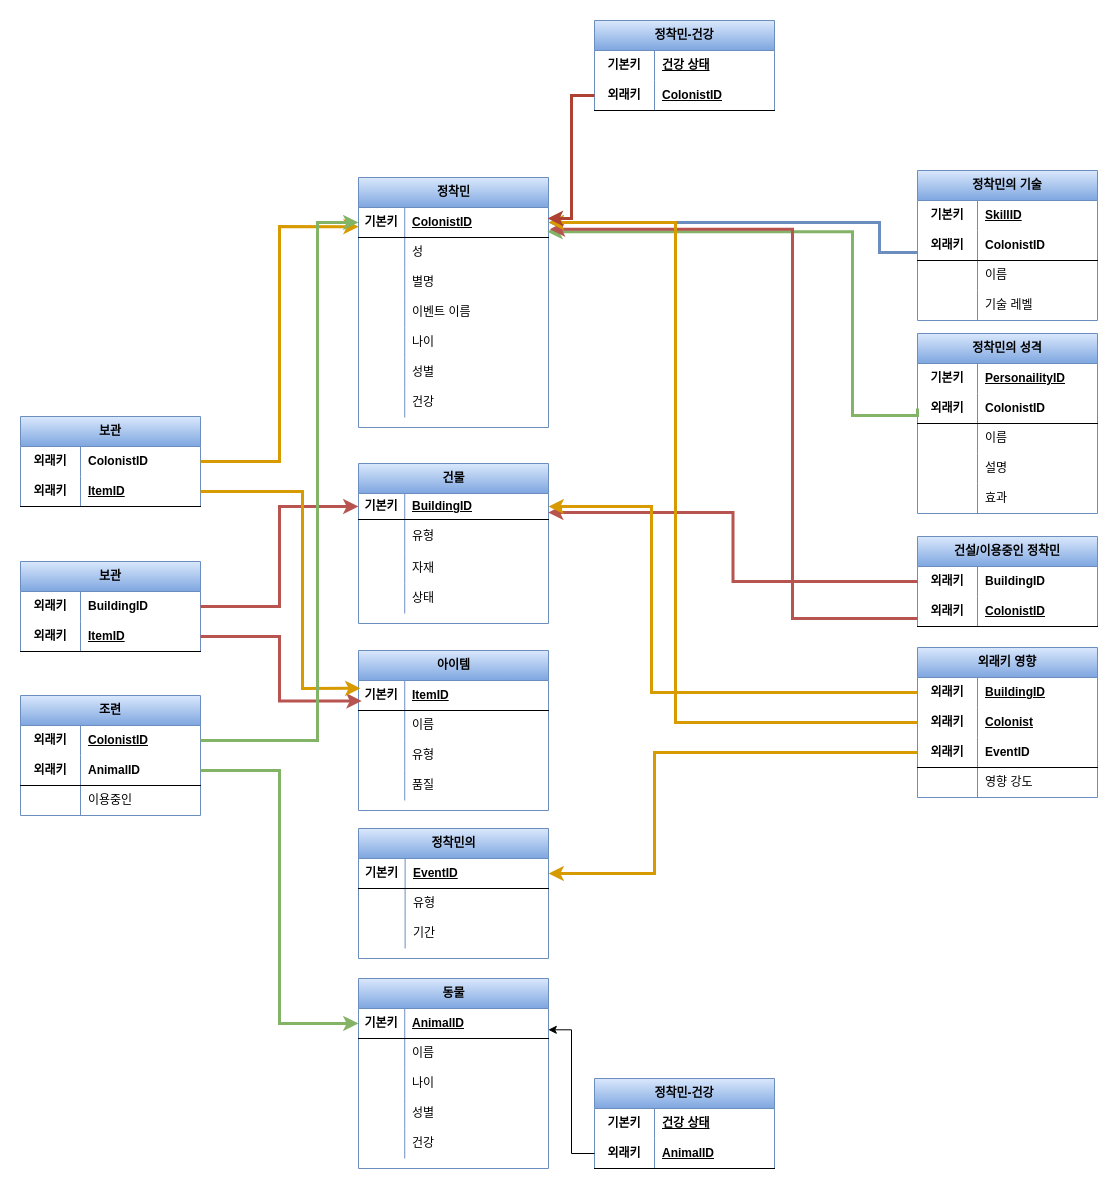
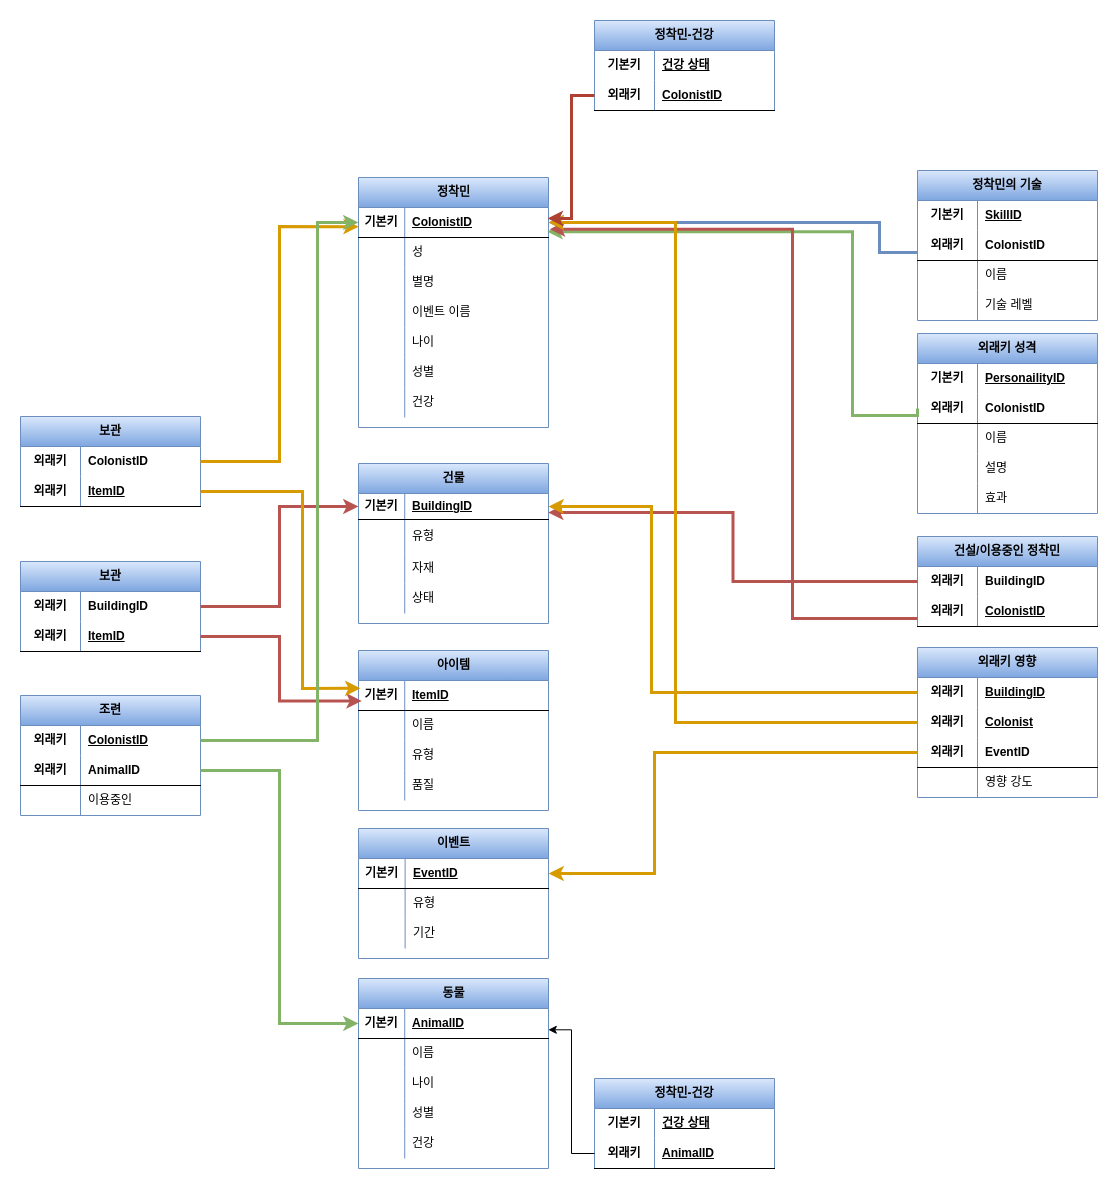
node "정착민의 성격": label "정착민의 성격" -> "외래키 성격"
node "정착민의": label "정착민의" -> "이벤트"
